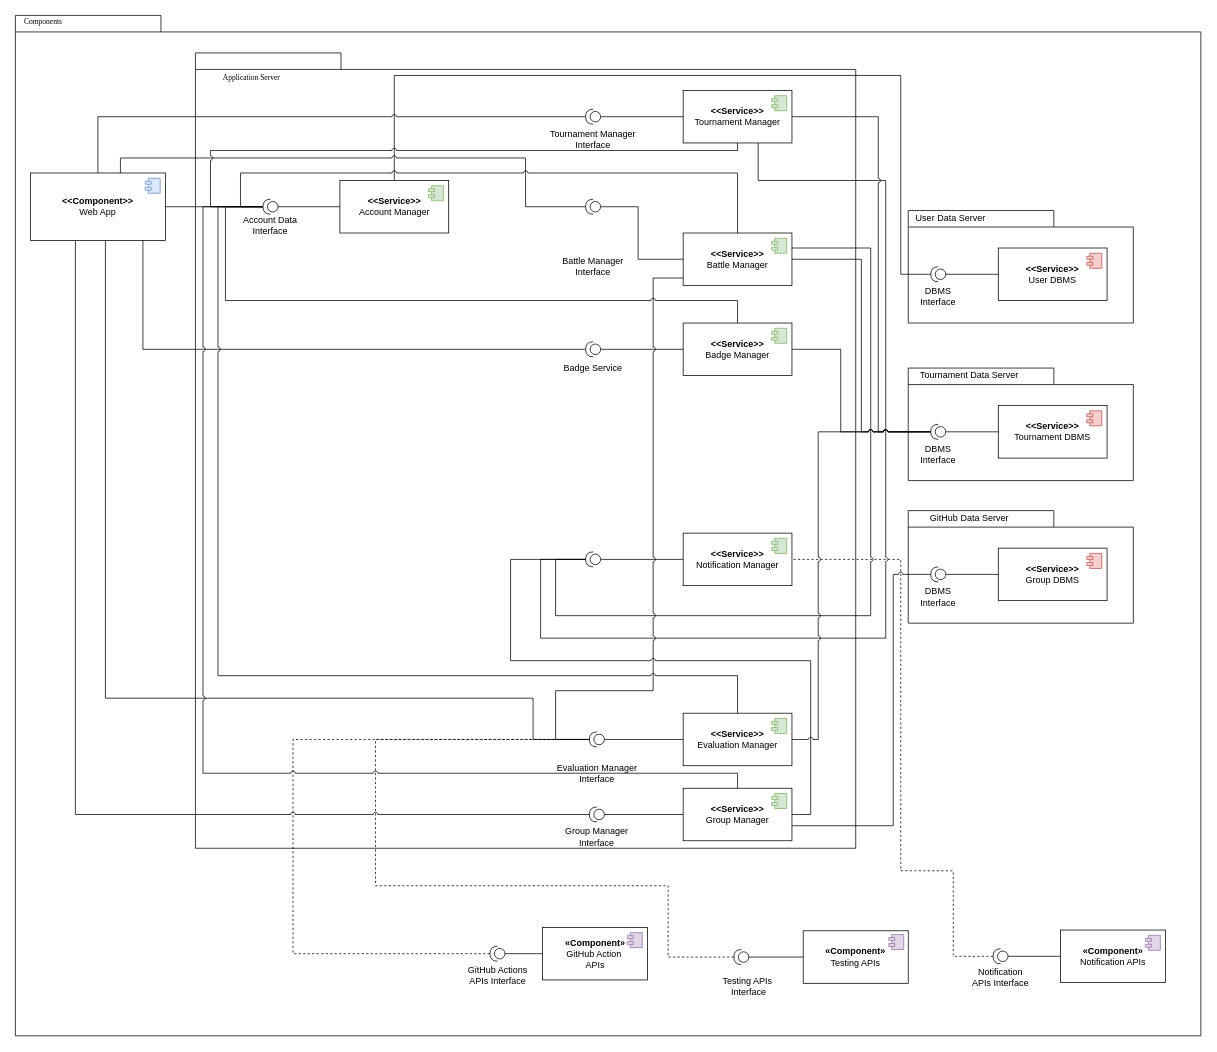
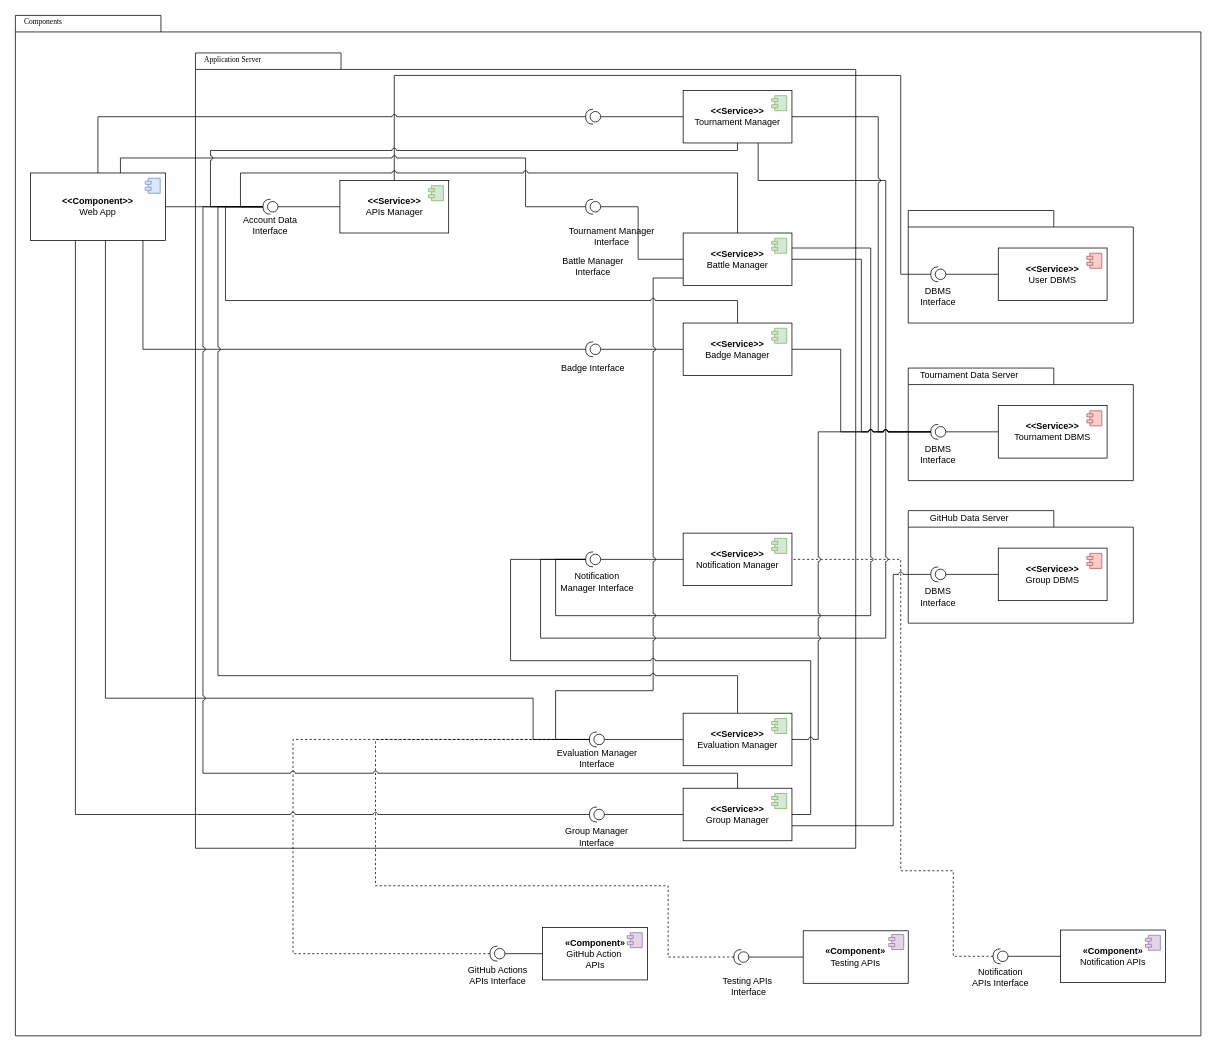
node "Application Server": moved (270, 79) -> (252, 60)
node "Tournament Manager Interface": moved (593, 139) -> (612, 237)
node "<<Service>> Account Manager": label "<<Service>> Account Manager" -> "<<Service>> APIs Manager"
node "User Data Server": removed
node "Badge Service": label "Badge Service" -> "Badge Interface"
node "Notification Manager Interface": added
node "Evaluation Manager Interface": moved (597, 773) -> (597, 758)
